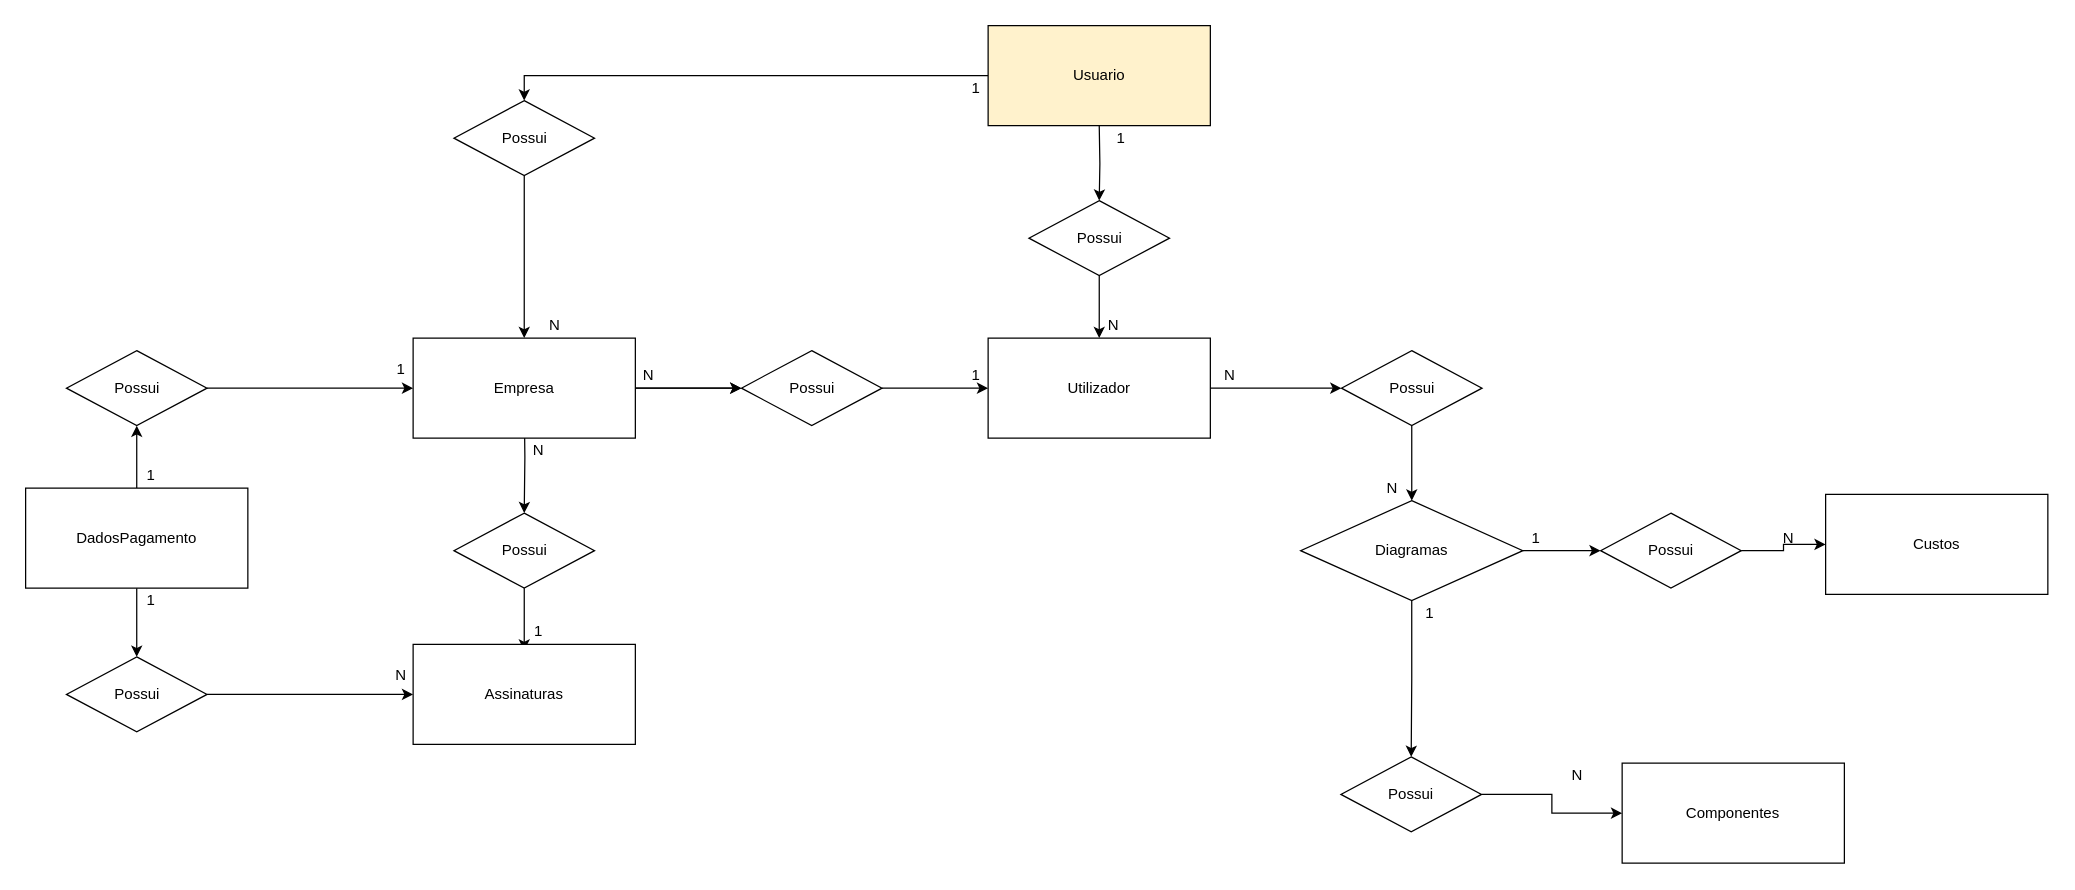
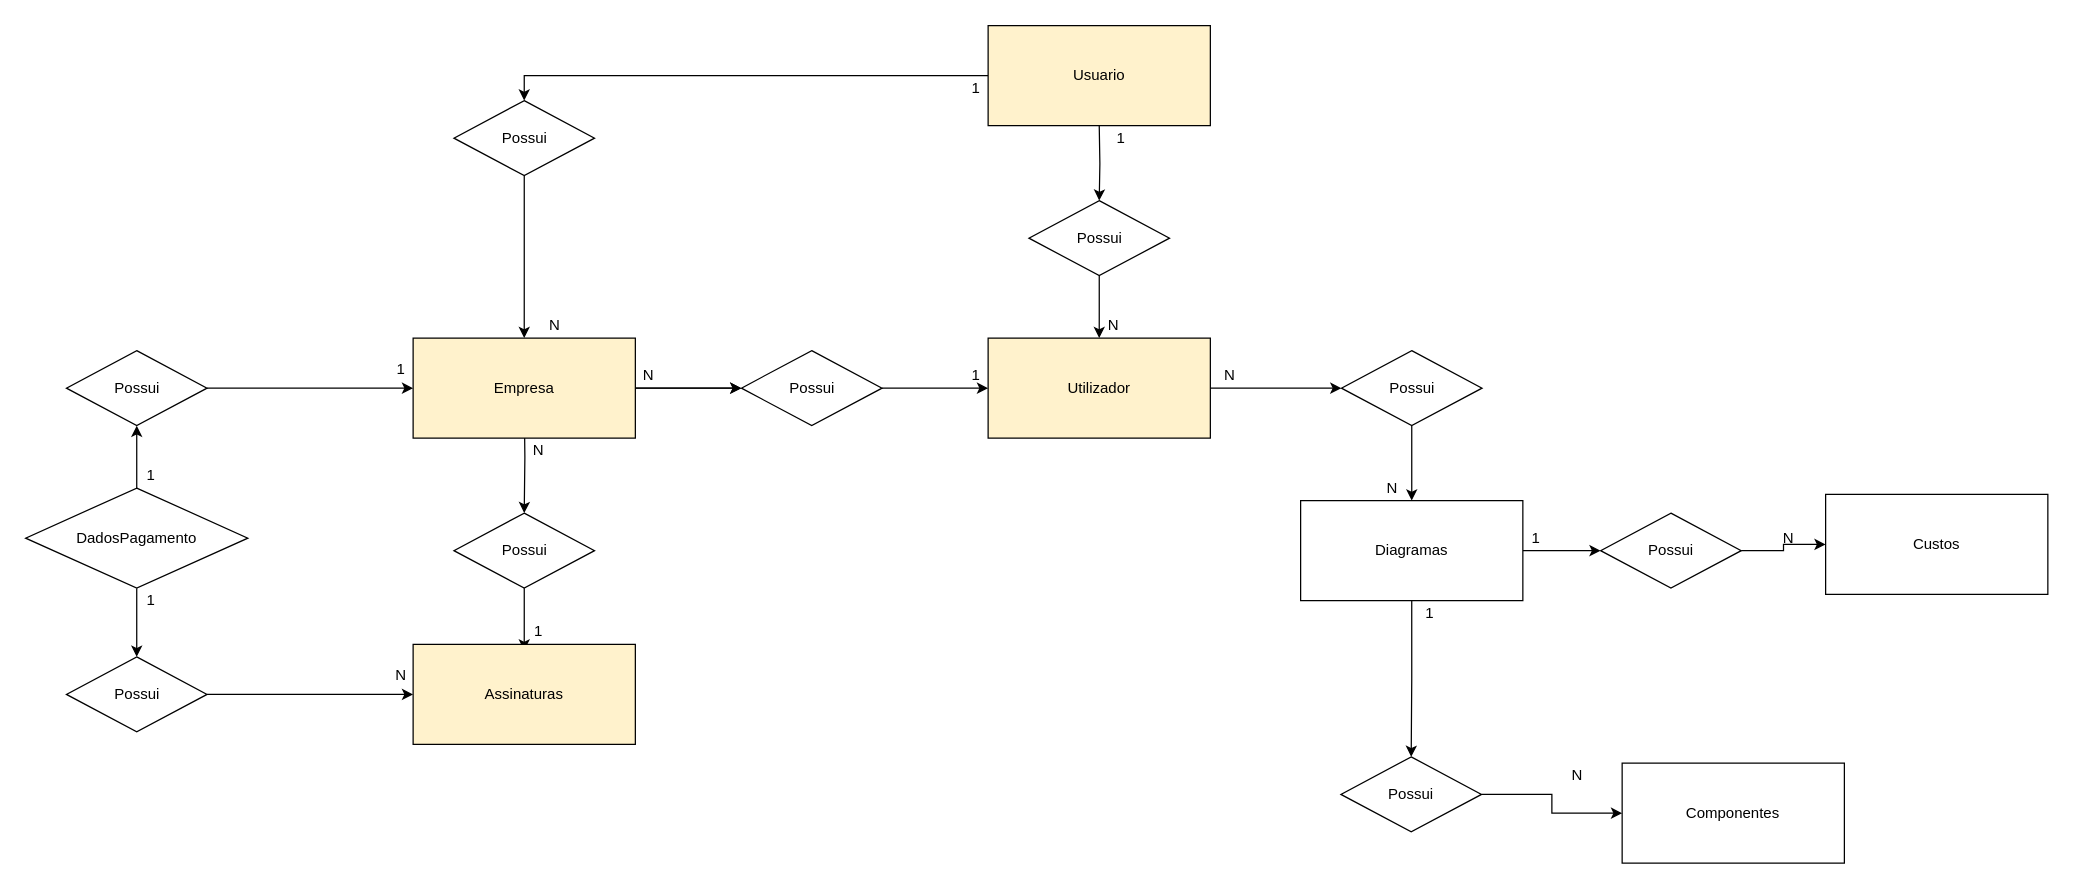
node "Empresa": fillcolor #ffffff -> #fff2cc
node "Utilizador": fillcolor #ffffff -> #fff2cc
node "DadosPagamento": shape rectangle -> diamond
node "Diagramas": shape diamond -> rectangle
node "Assinaturas": fillcolor #ffffff -> #fff2cc
